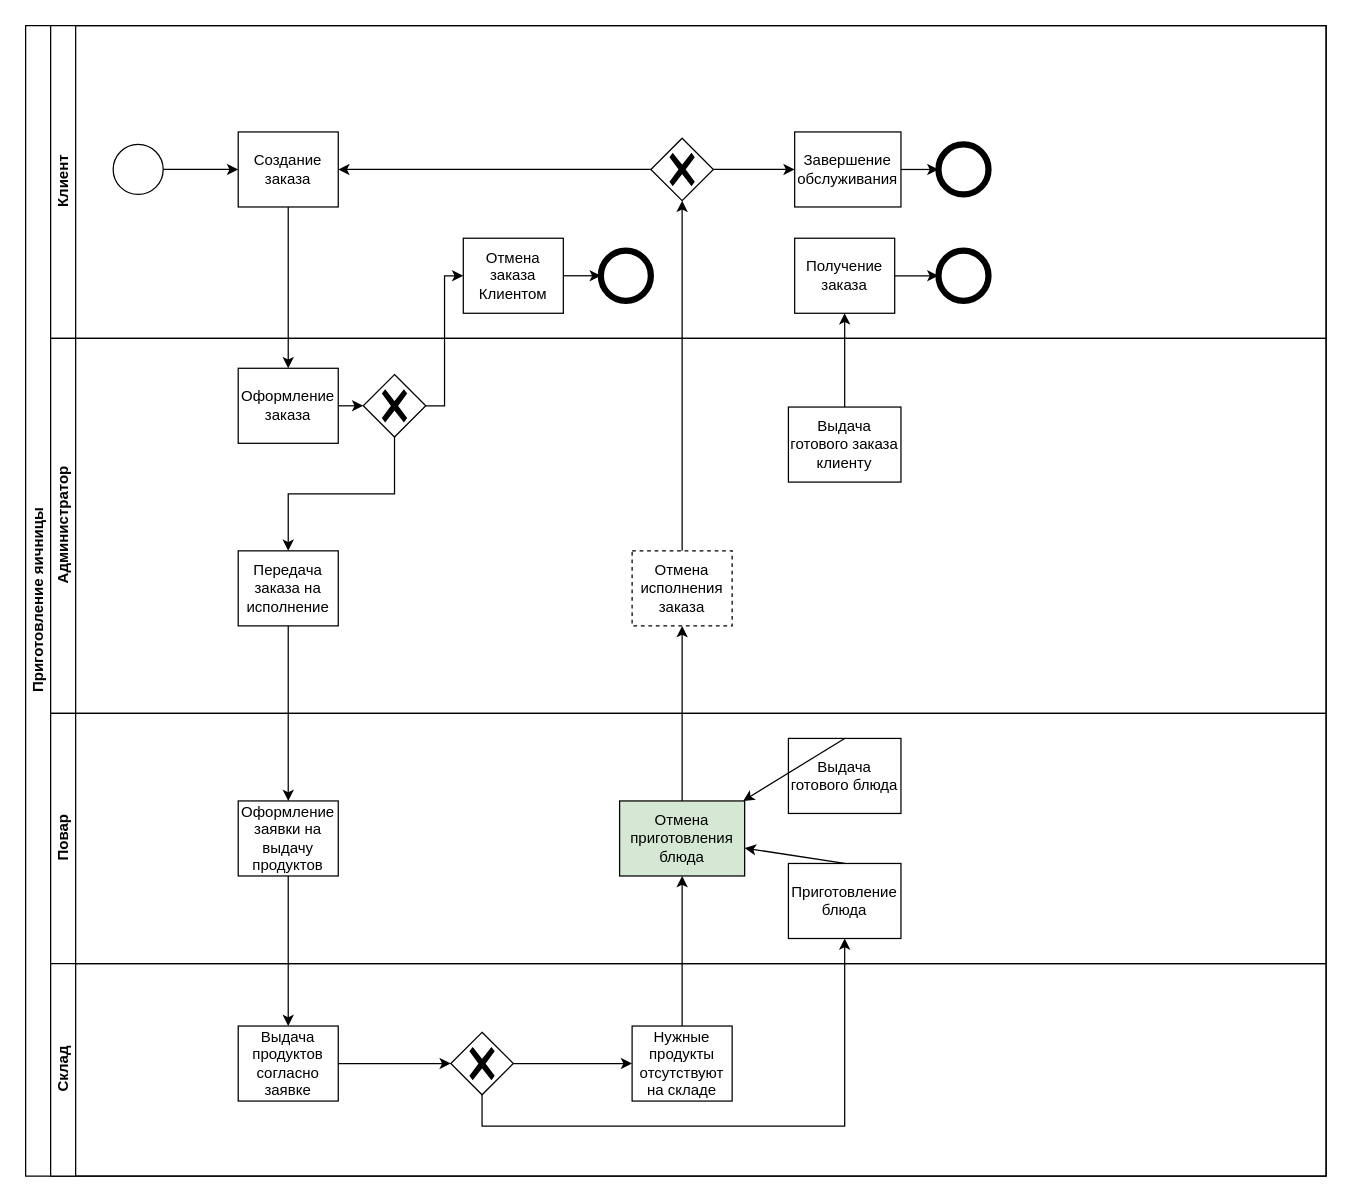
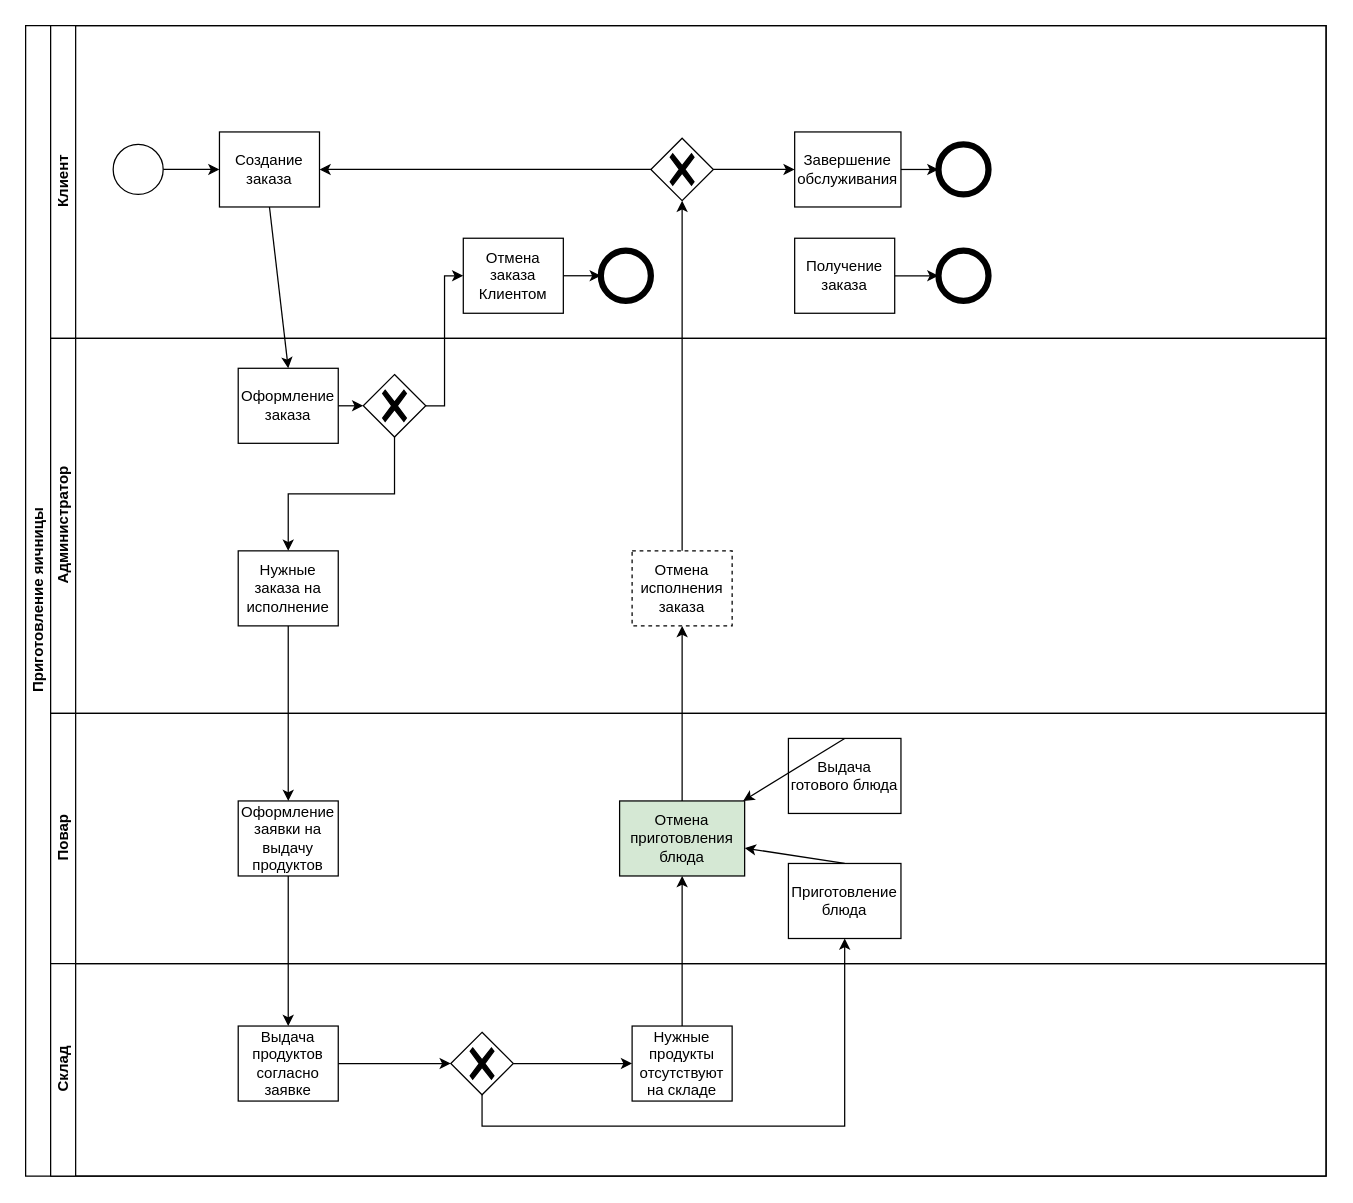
node "Создание заказа": moved (288, 169) -> (269, 169)
edge "Выдача готового заказа клиенту" -> "Получение заказа": removed
node "Выдача готового заказа клиенту": removed
node "Передача заказа на исполнение": label "Передача заказа на исполнение" -> "Нужные заказа на исполнение"
